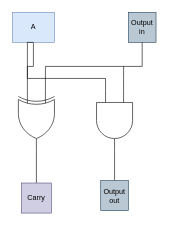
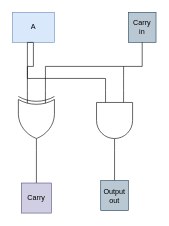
node "Output in": label "Output in" -> "Carry in"
